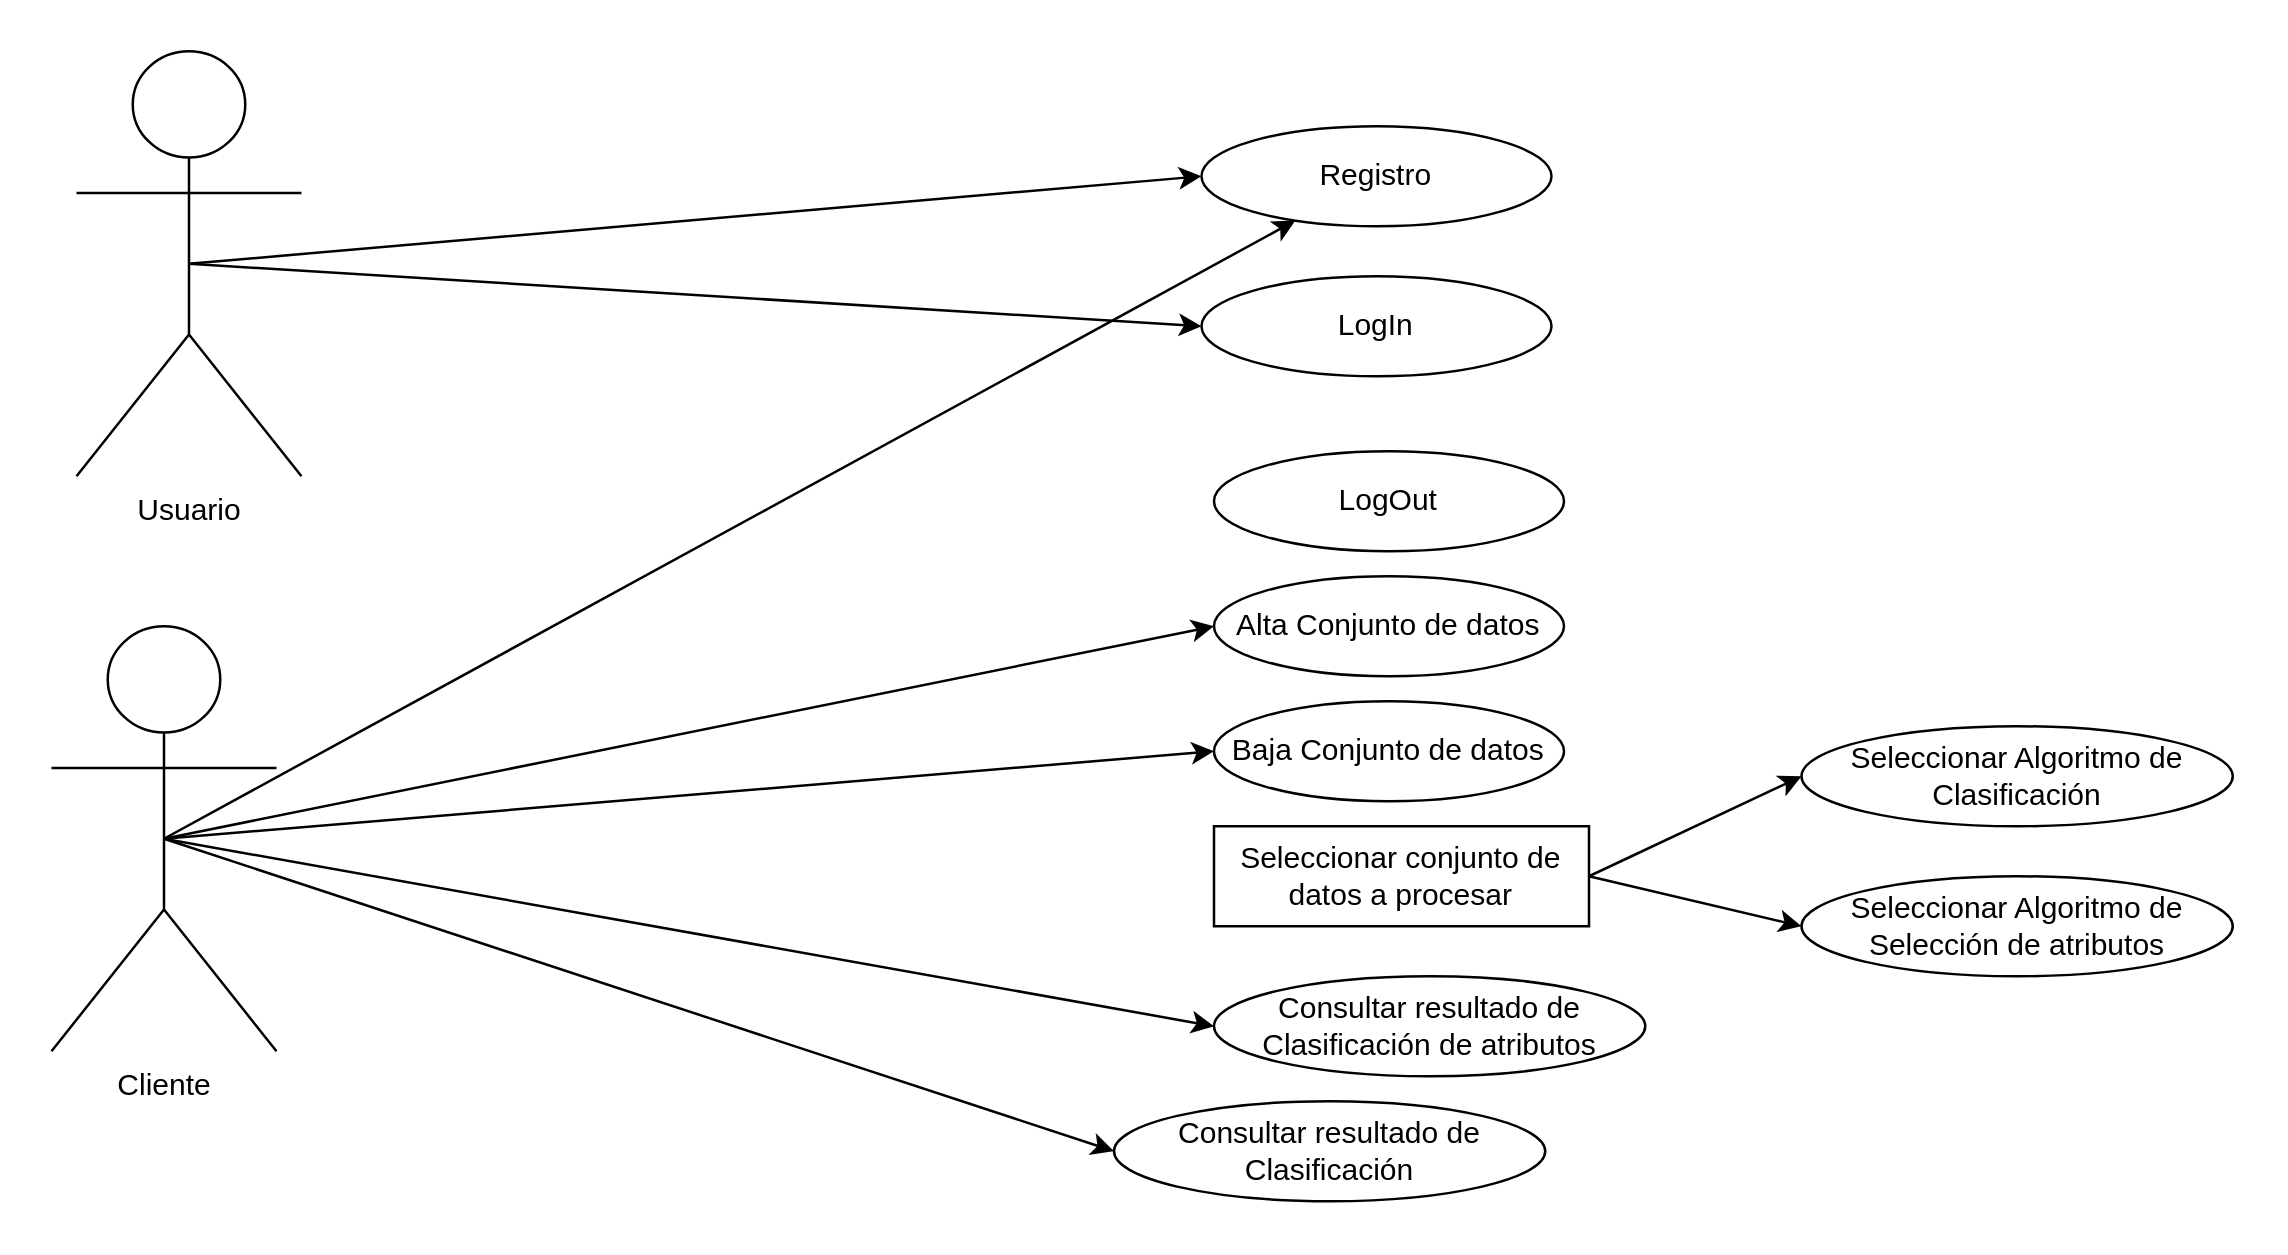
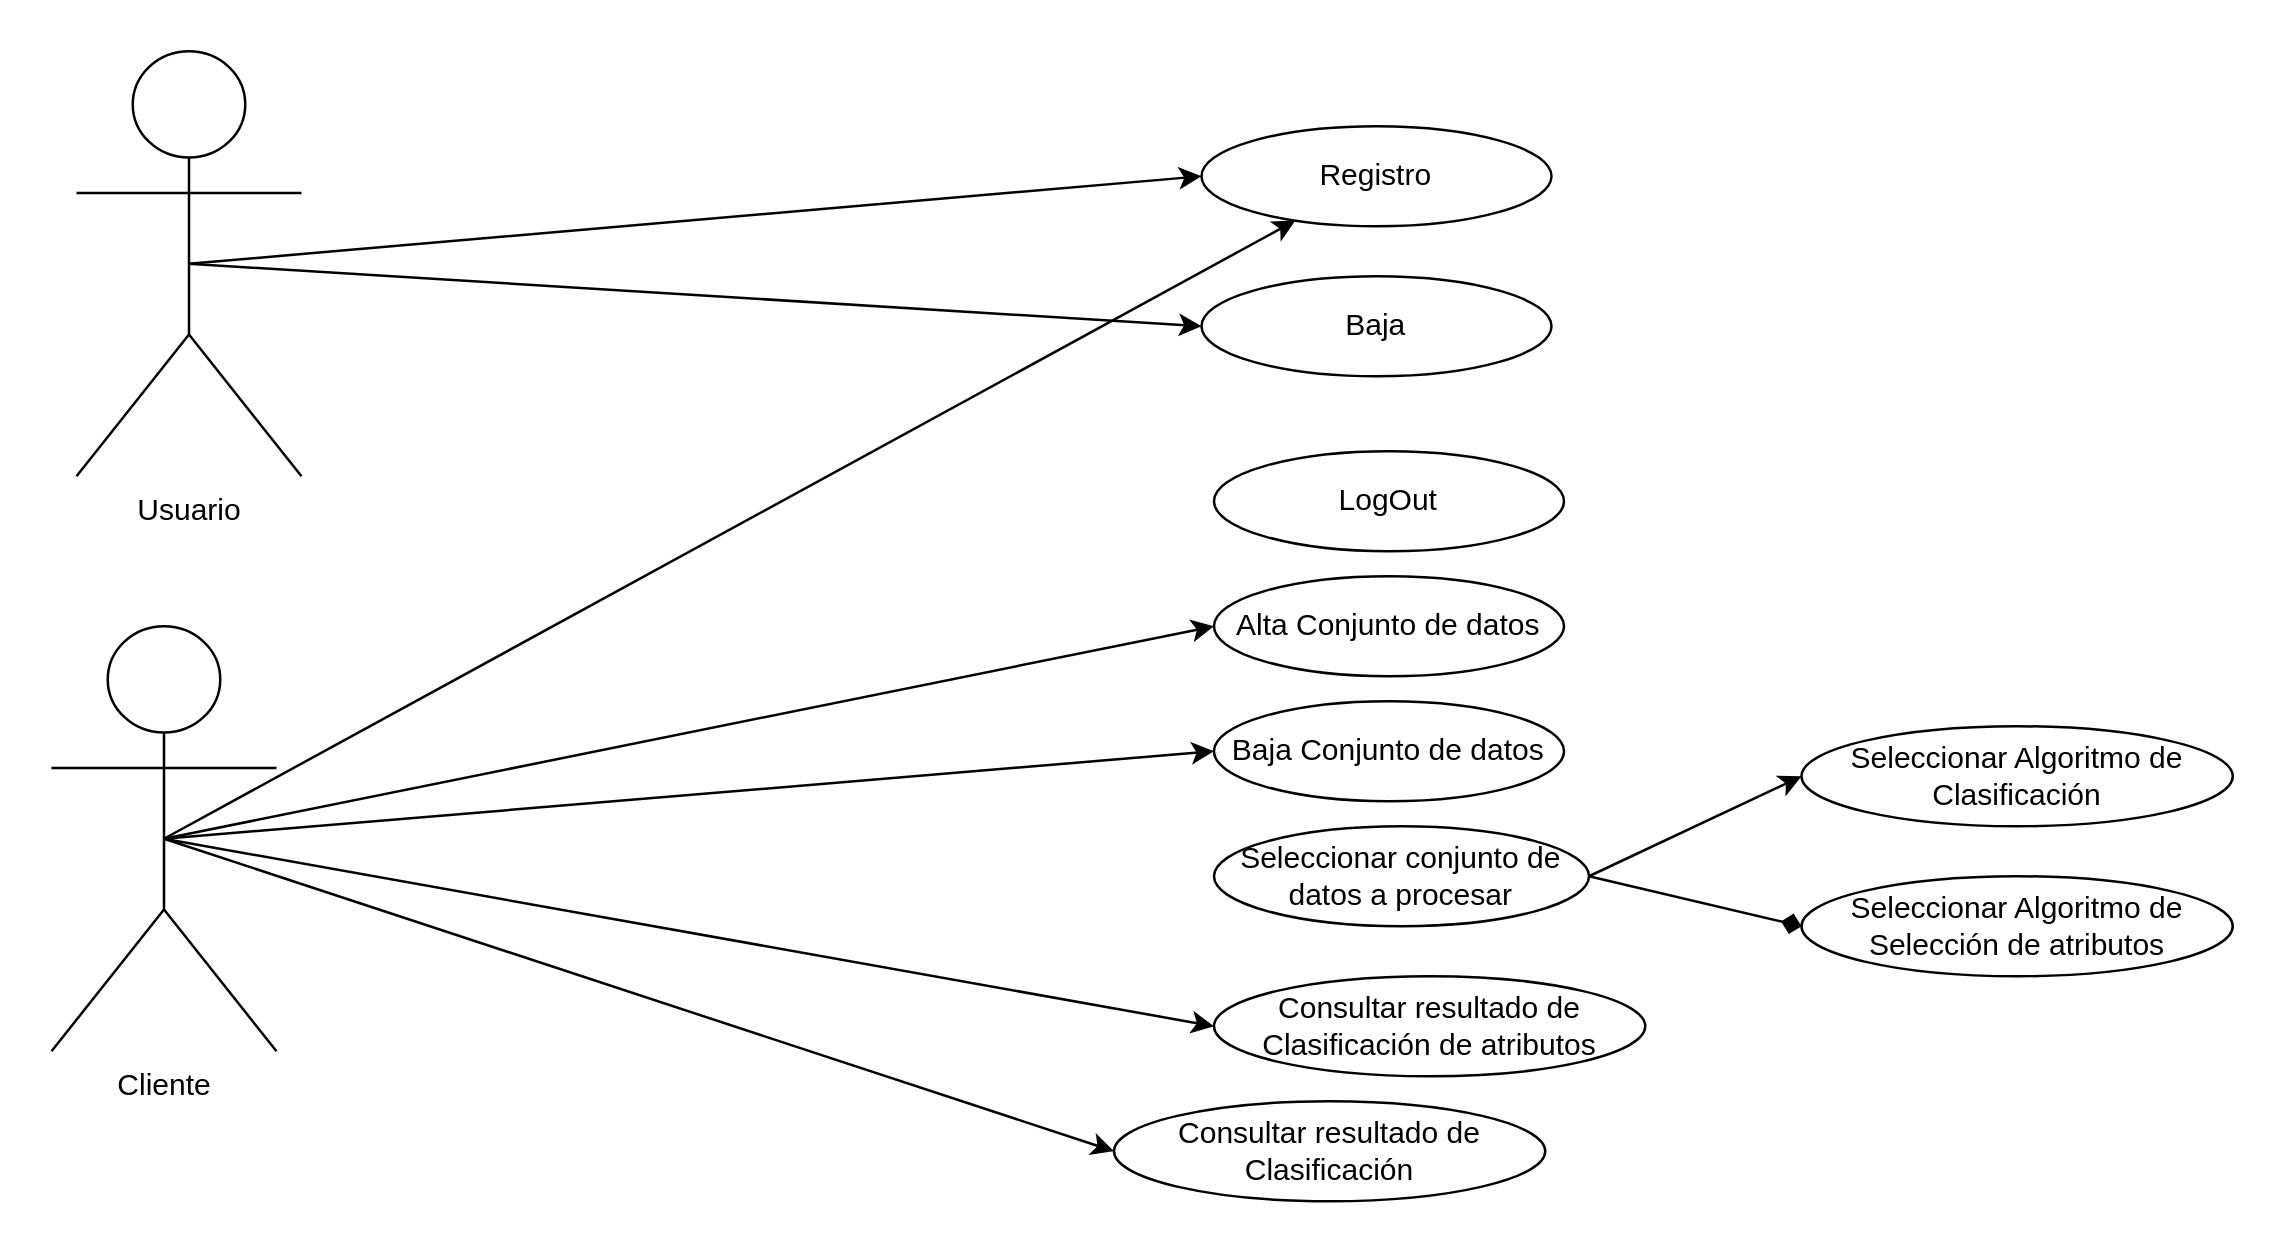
node "LogIn": label "LogIn" -> "Baja"
node "Seleccionar conjunto de datos a procesar": shape rectangle -> ellipse
edge "Seleccionar conjunto de datos a procesar" -> "Seleccionar Algoritmo de Selección de atributos": arrowhead classic -> diamond
